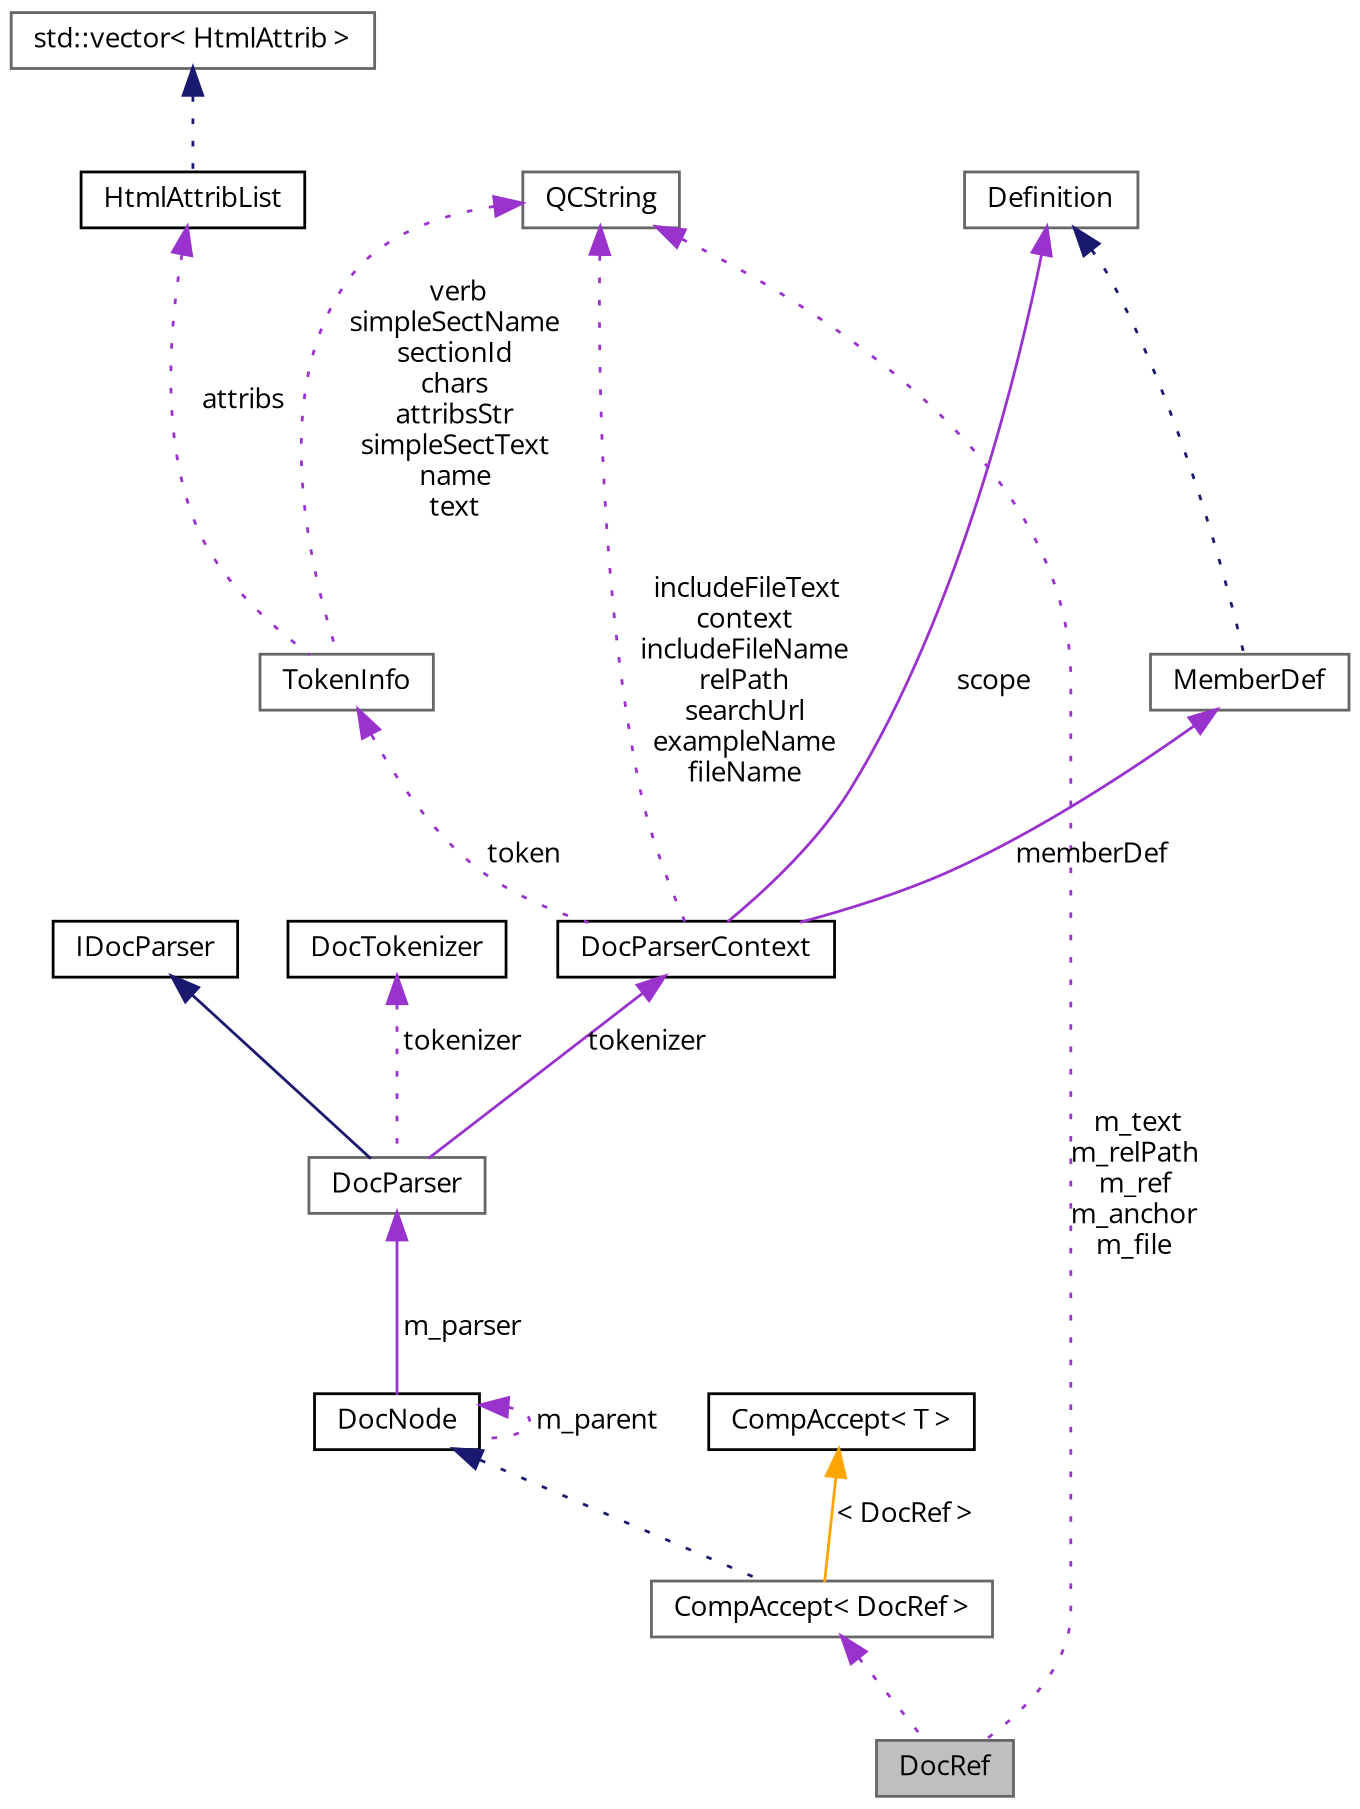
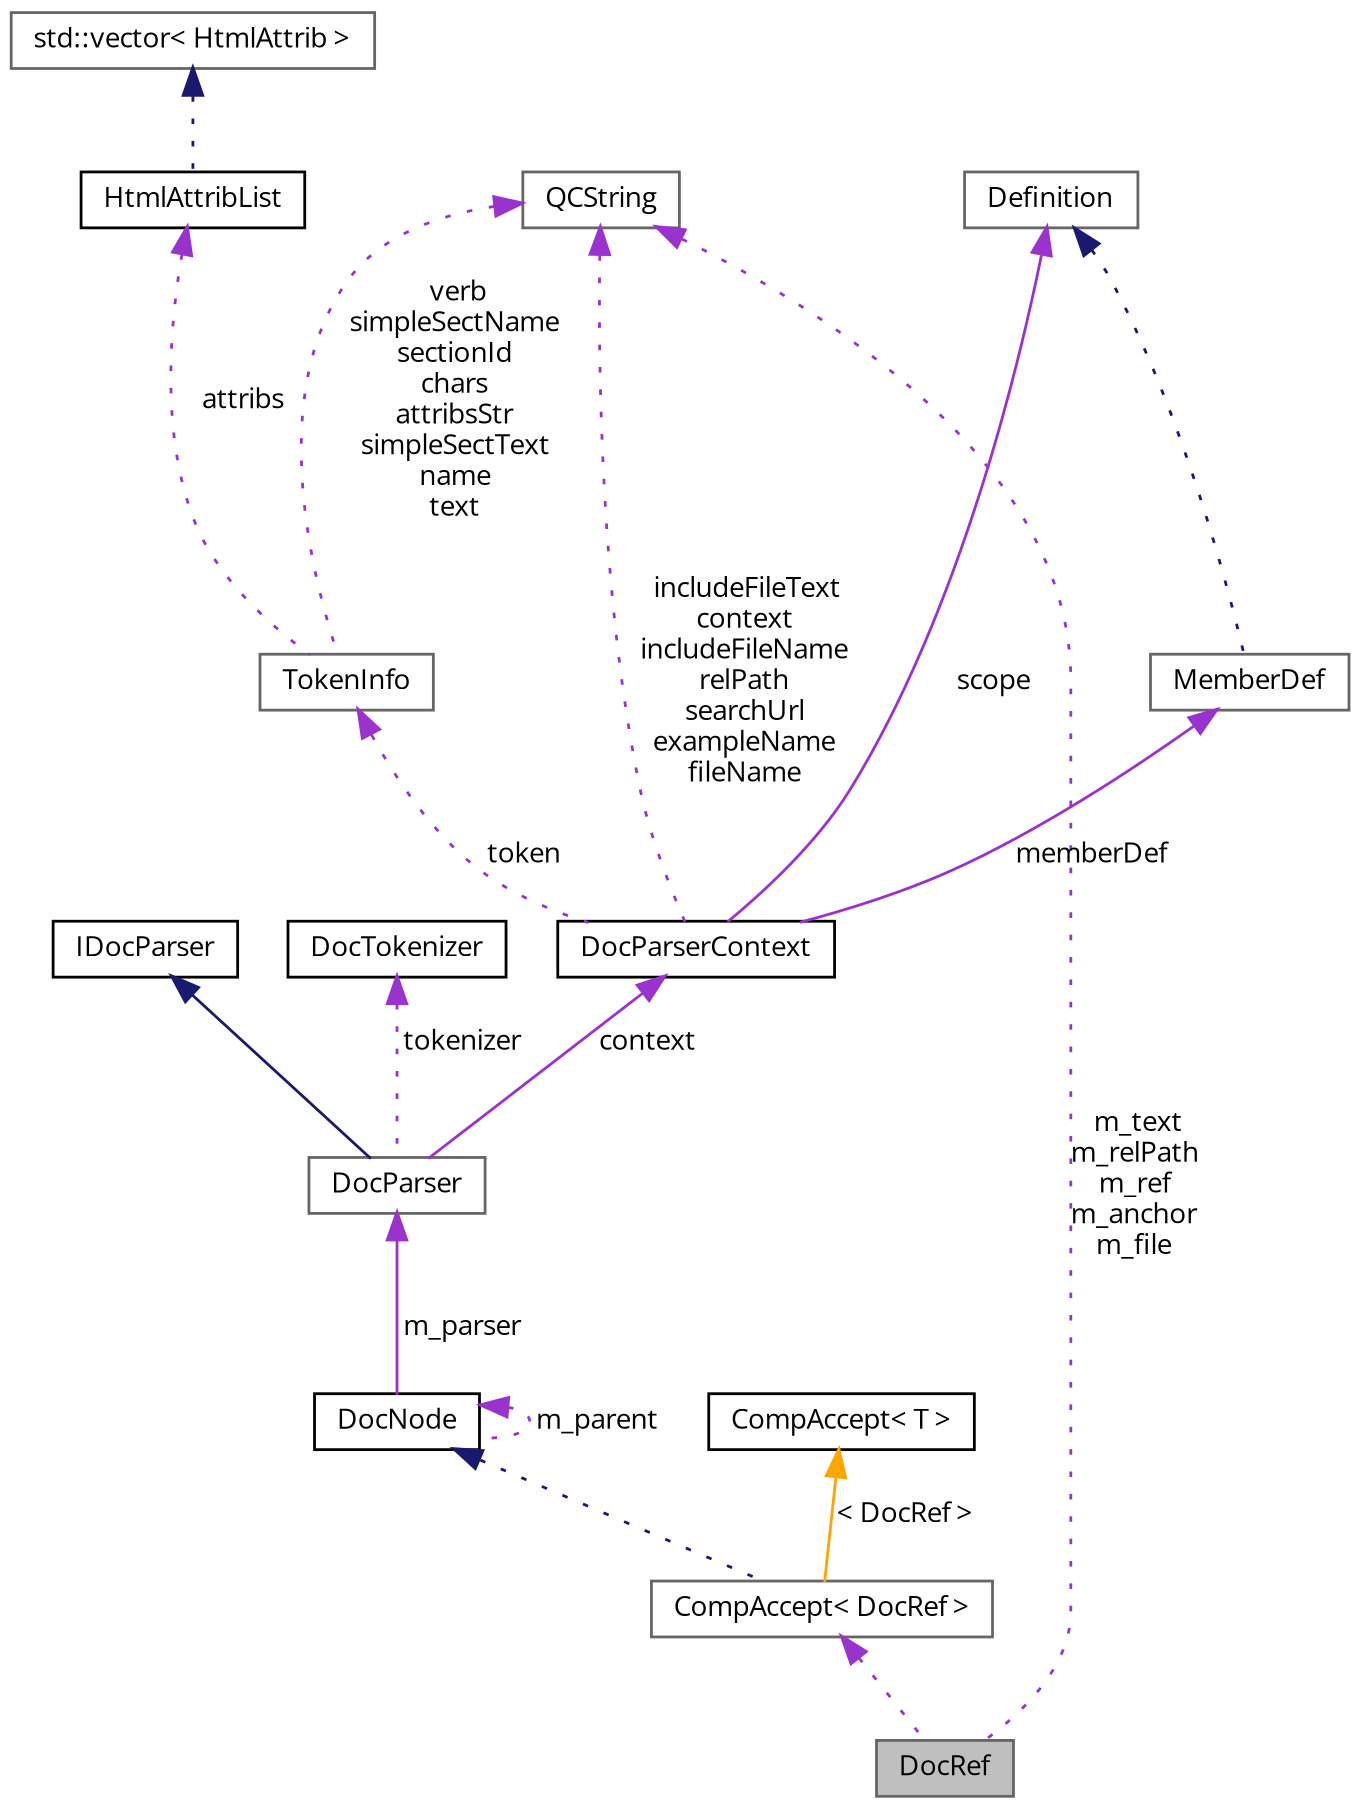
edge "DocParser" -> "DocParserContext": label " tokenizer" -> " context"
